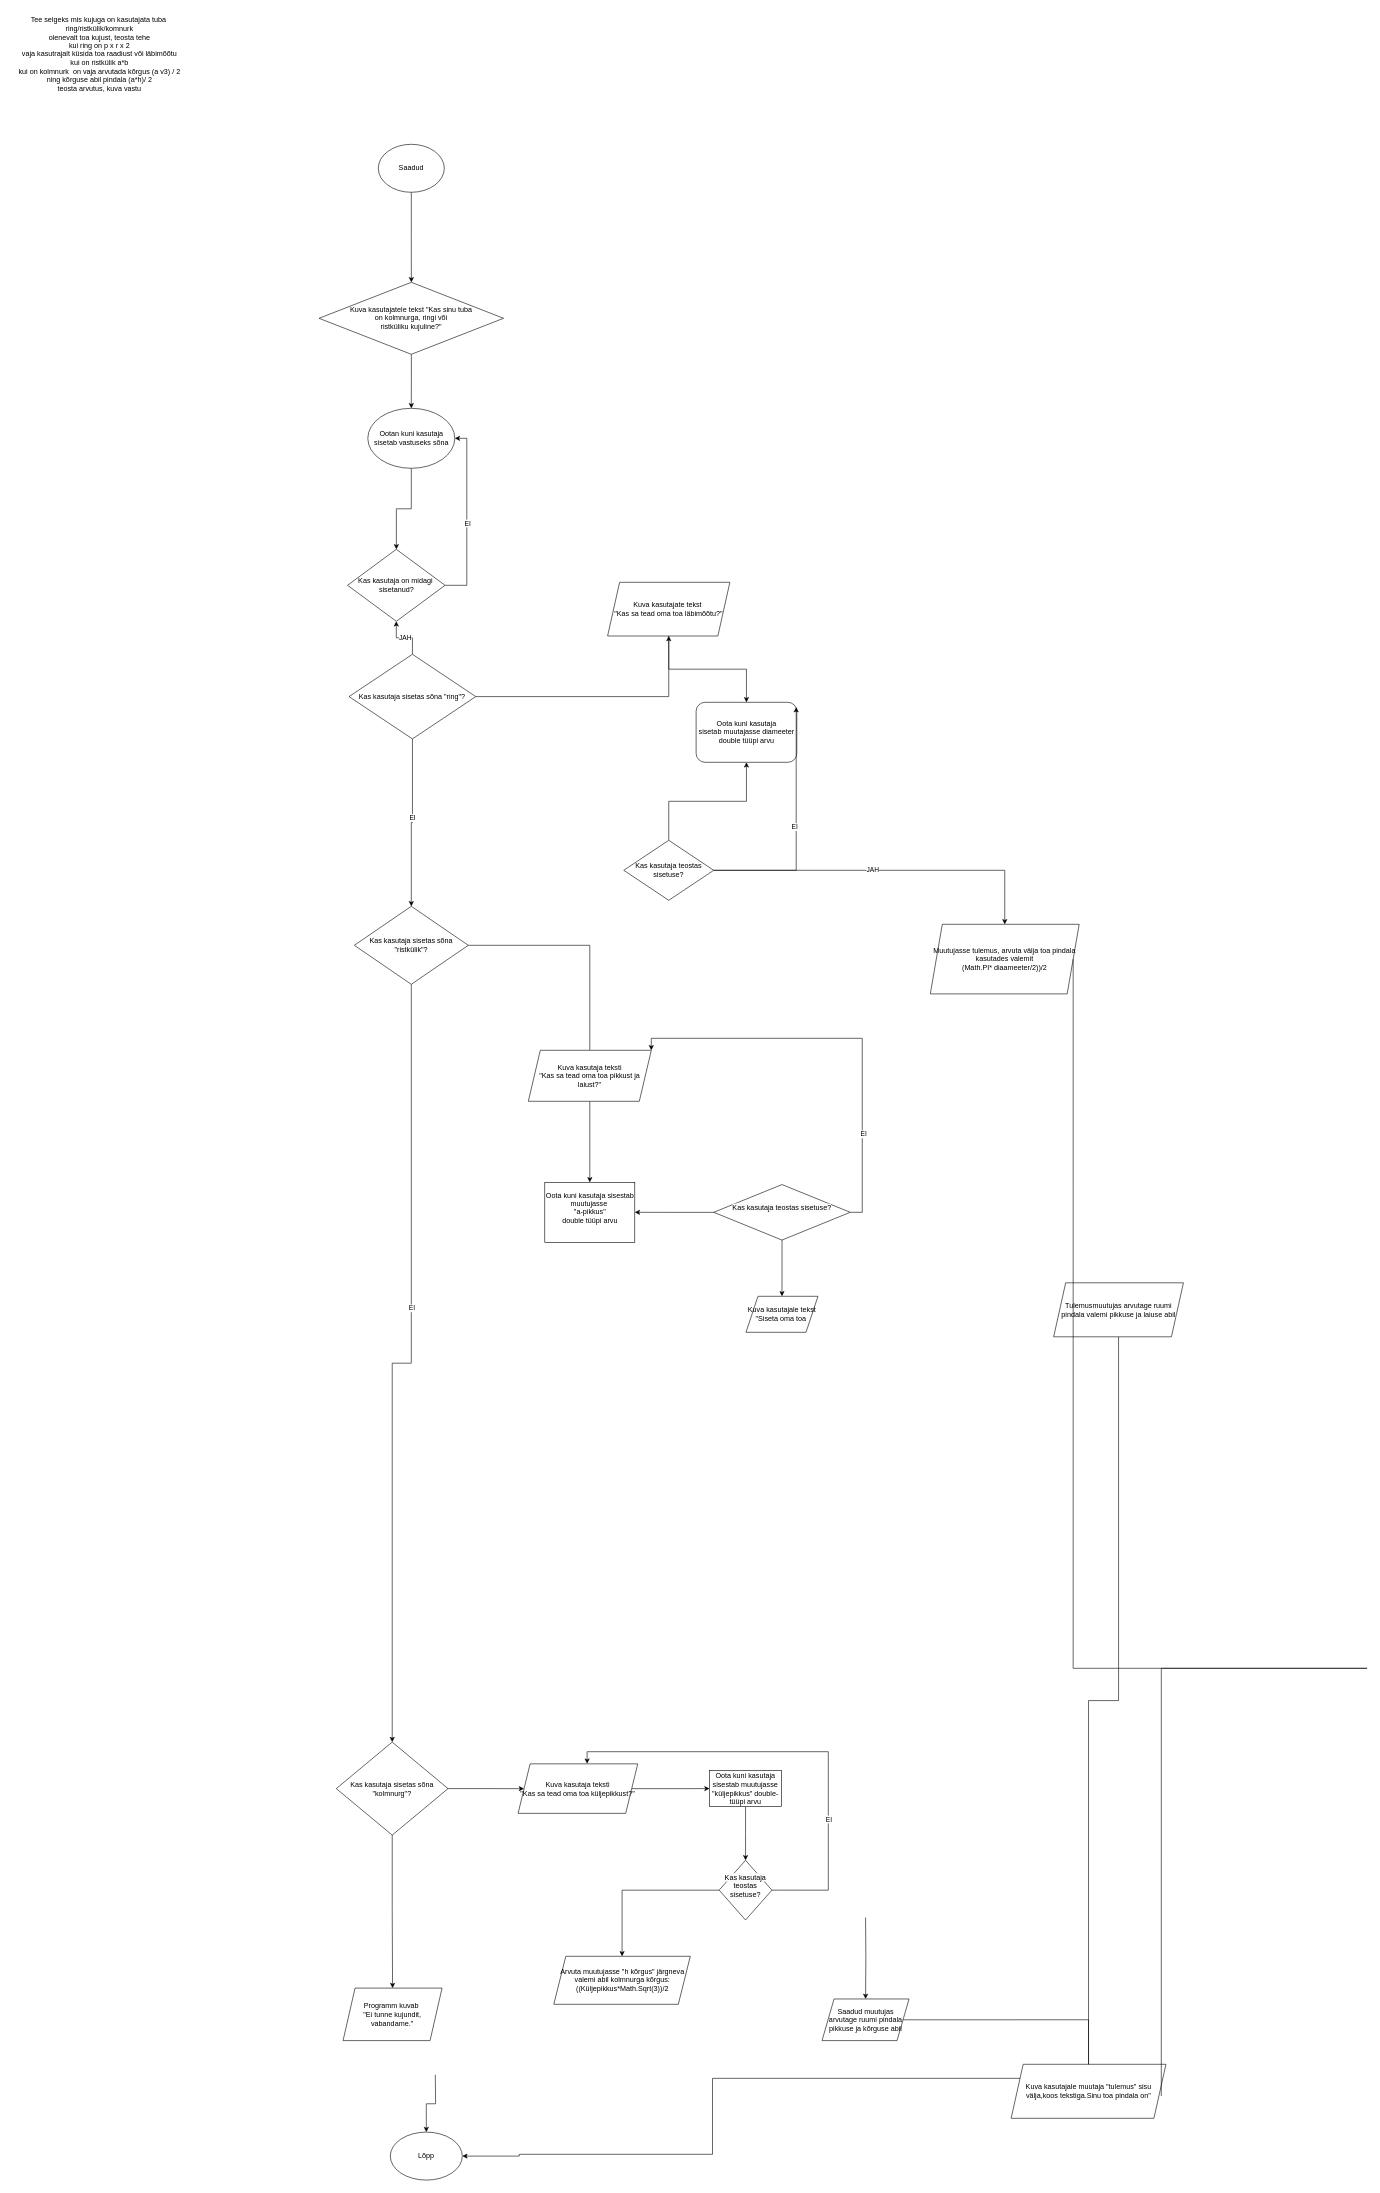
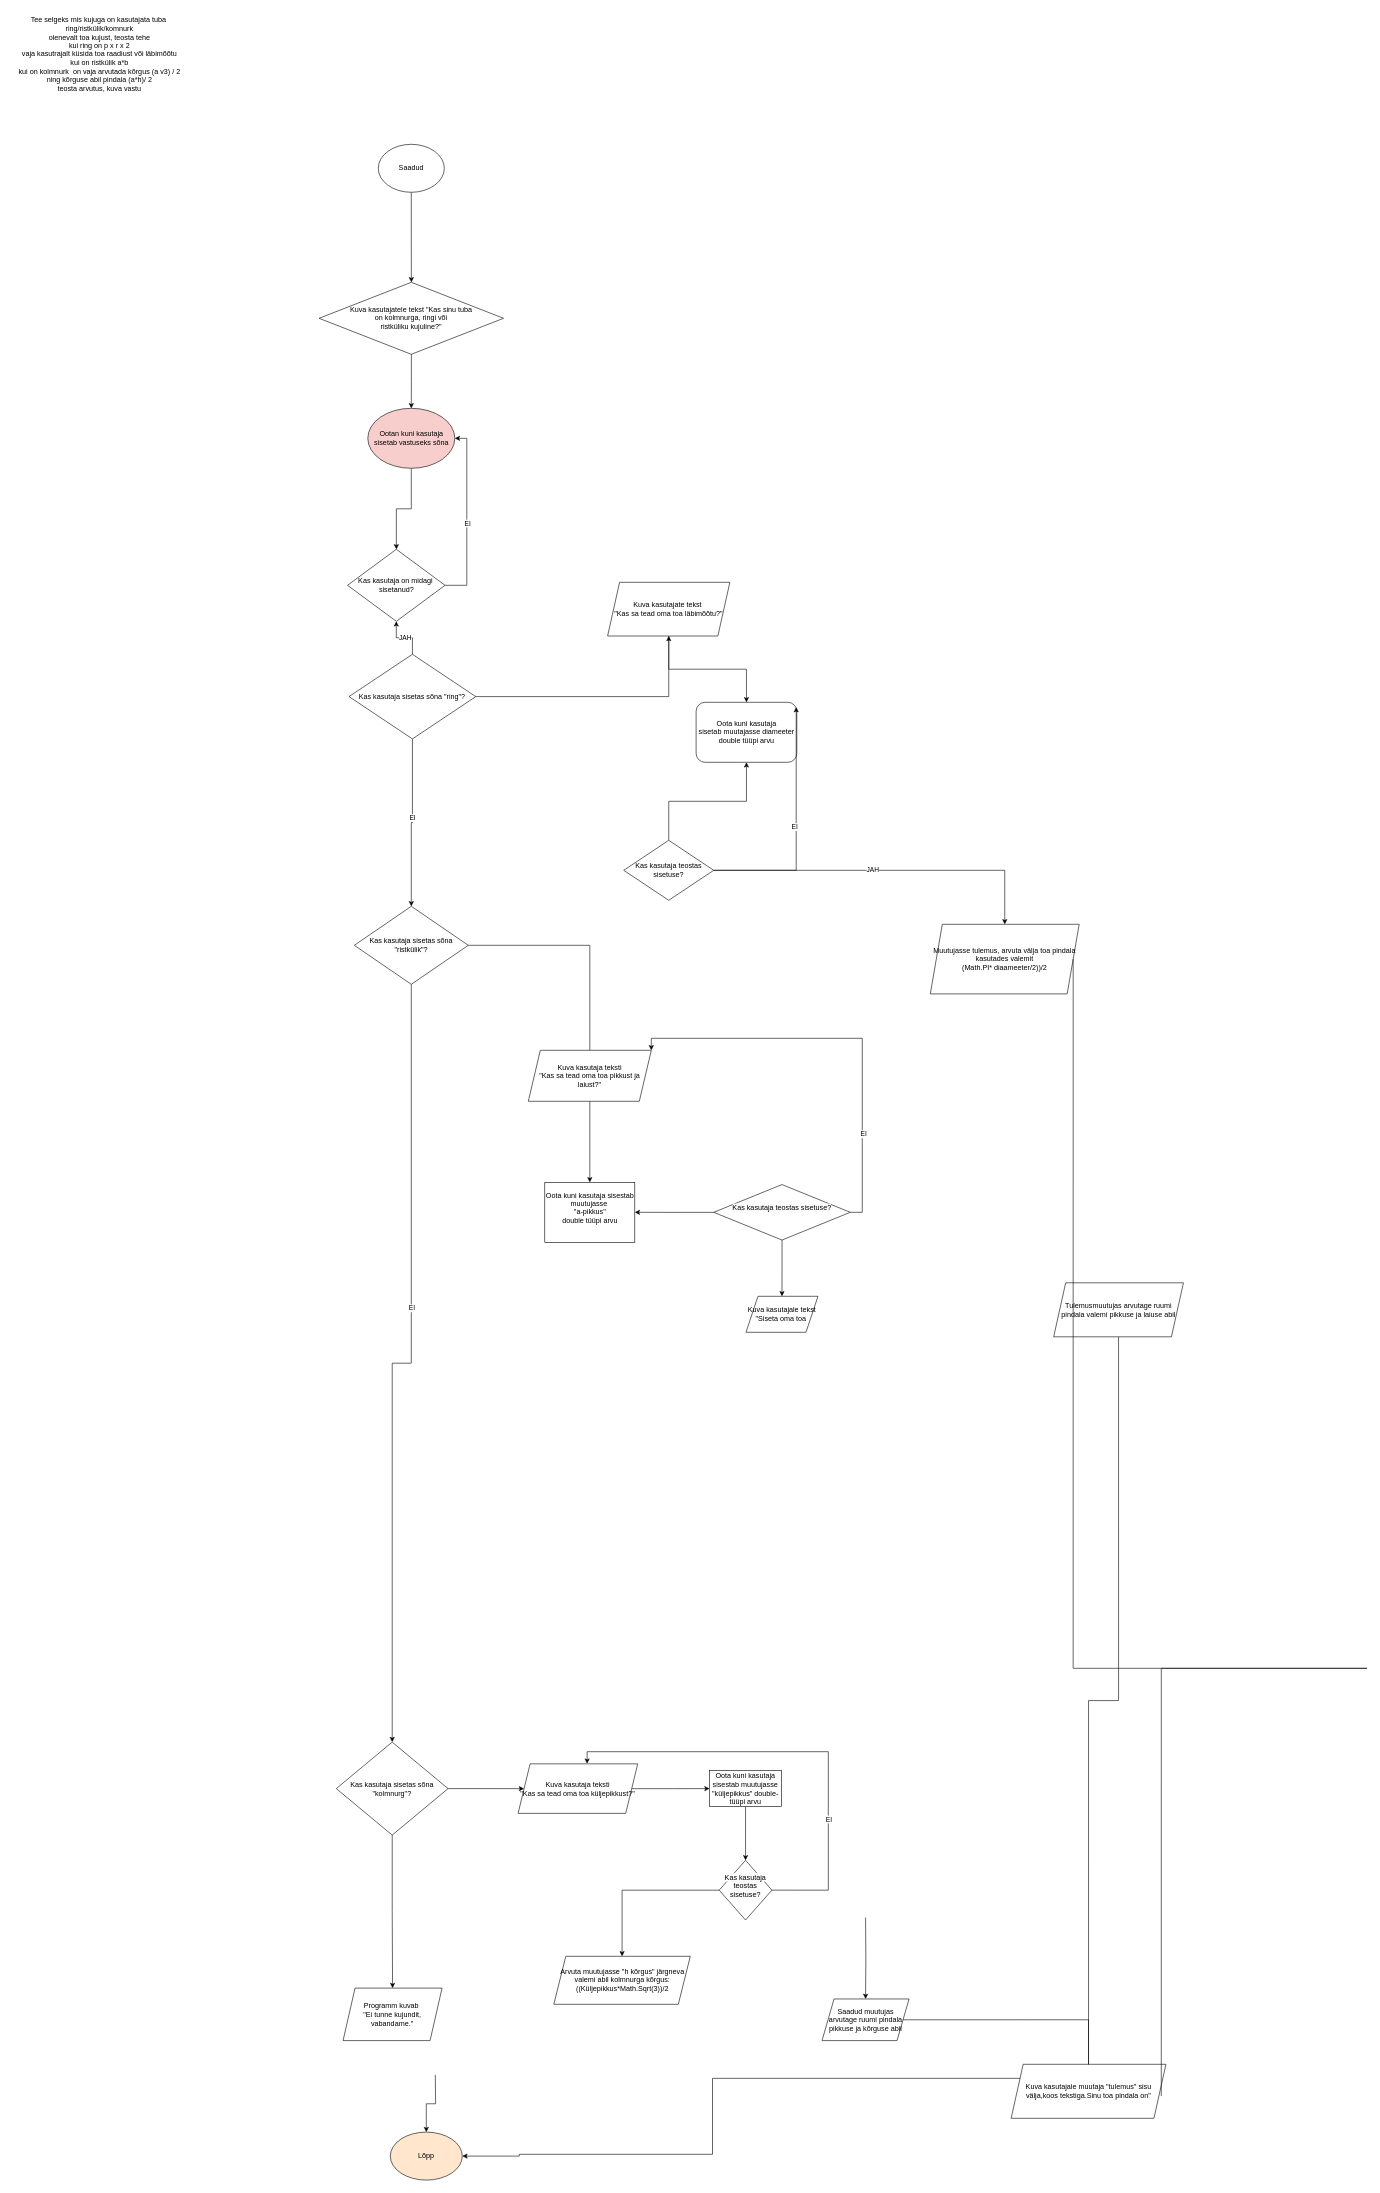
node "Ootan kuni kasutaja sisetab vastuseks sõna": fillcolor #ffffff -> #f8cecc
node "Lõpp": fillcolor #ffffff -> #ffe6cc
